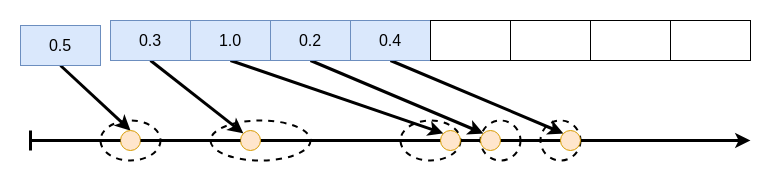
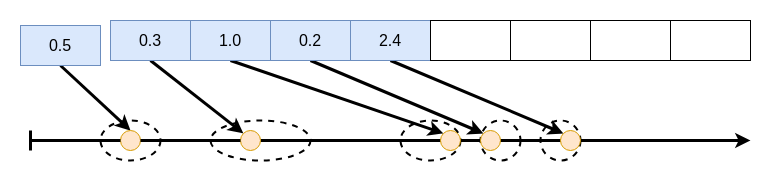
node "0.4": label "0.4" -> "2.4"
